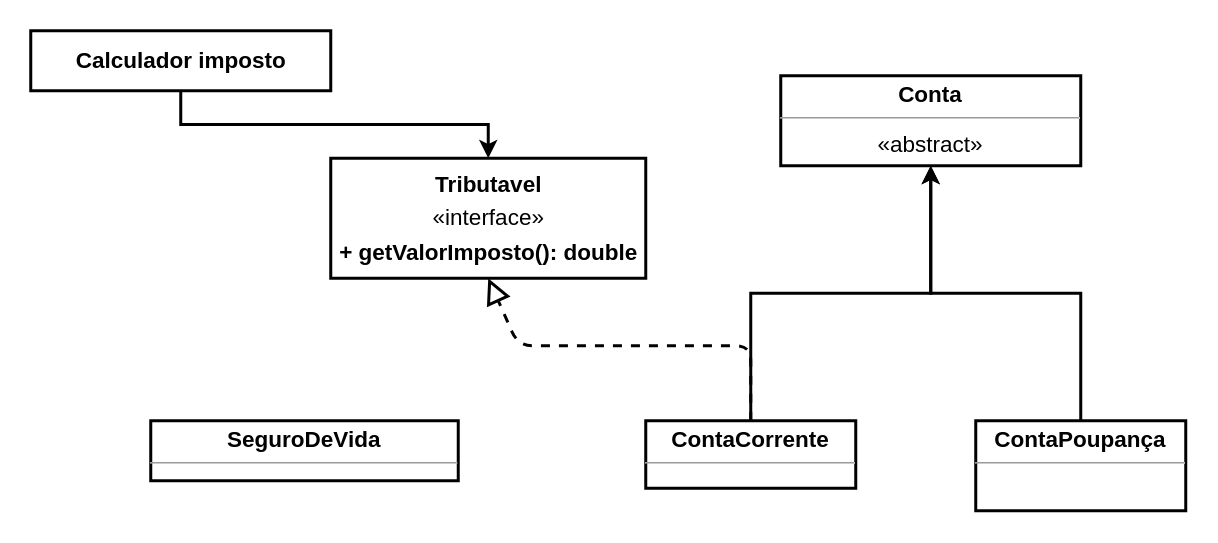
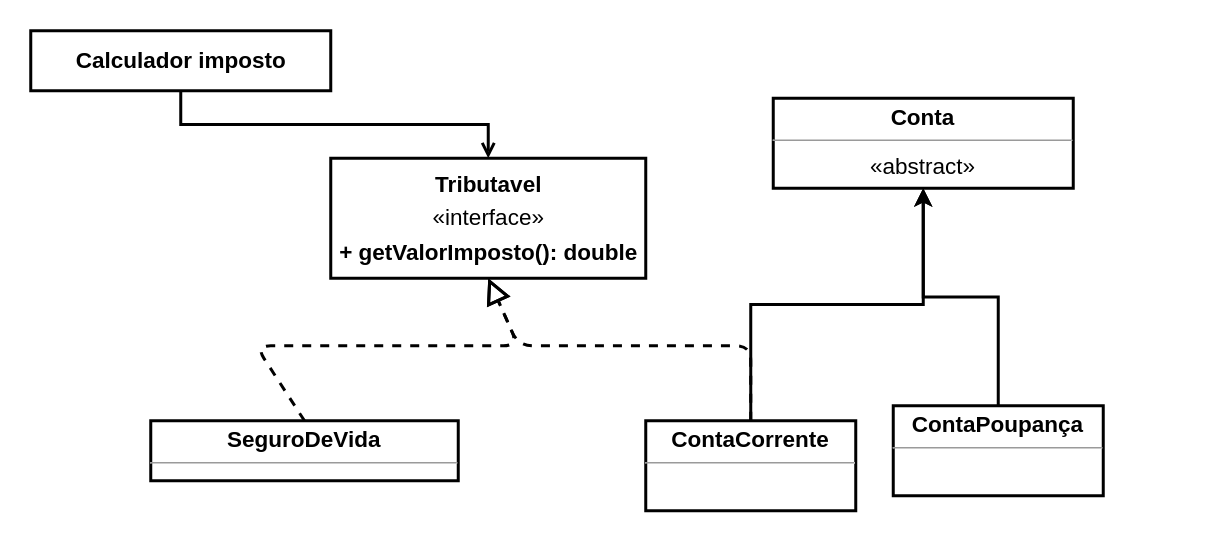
node "Conta «abstract»": moved (931, 121) -> (923, 143)
edge "Calculador imposto" -> "Tributavel «interface» + getValorImposto(): double": arrowhead classic -> open
edge "SeguroDeVida" -> "Tributavel «interface» + getValorImposto(): double": added
node "ContaCorrente": size 210x68 -> 210x90
node "ContaPoupança": moved (1081, 466) -> (998, 451)
